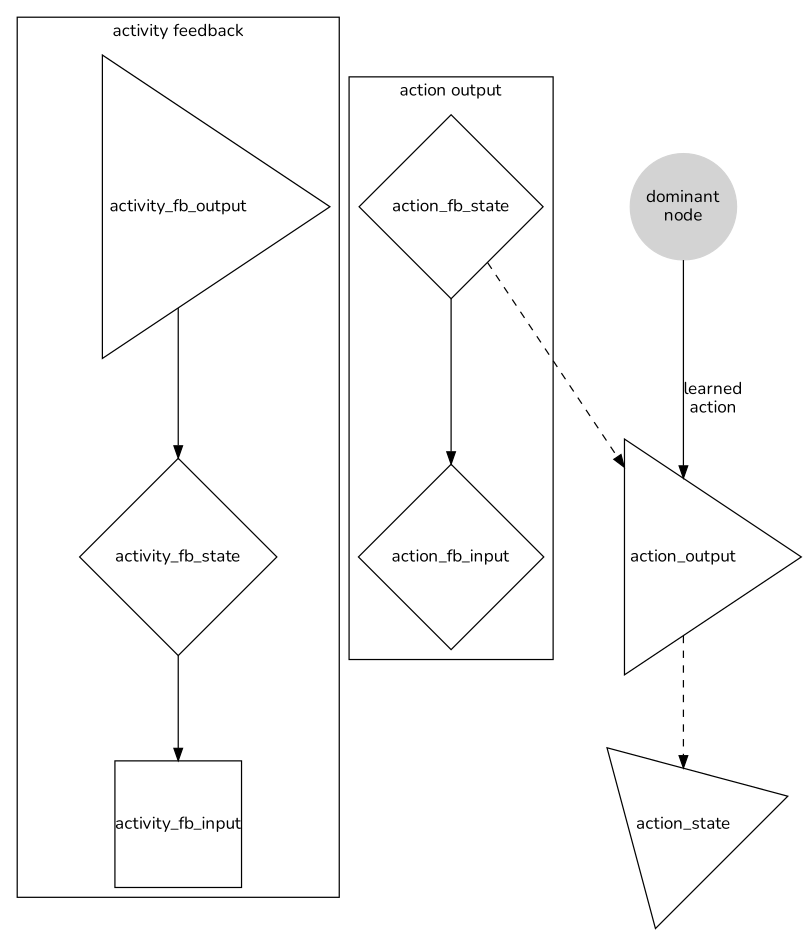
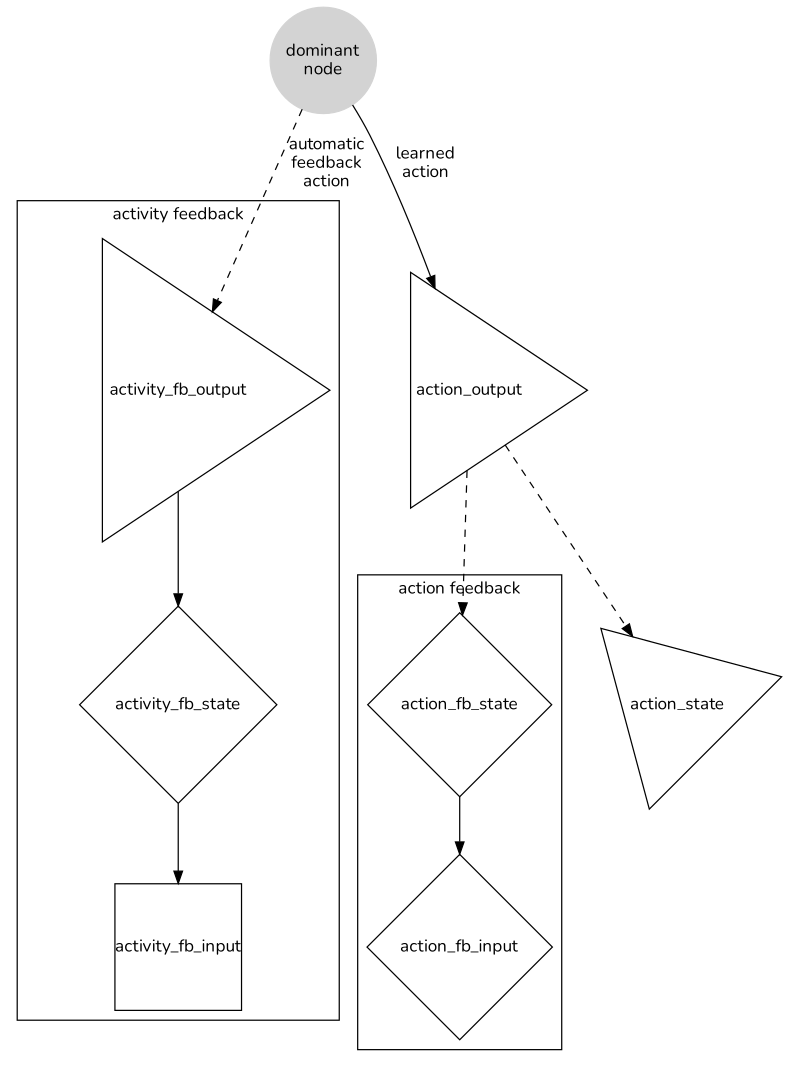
cluster "action output": label "action output" -> "action feedback"
edge "dominant node" -> "activity_fb_output": added, label "automatic feedback action"
edge "action_fb_state" -> "action_output": reversed
